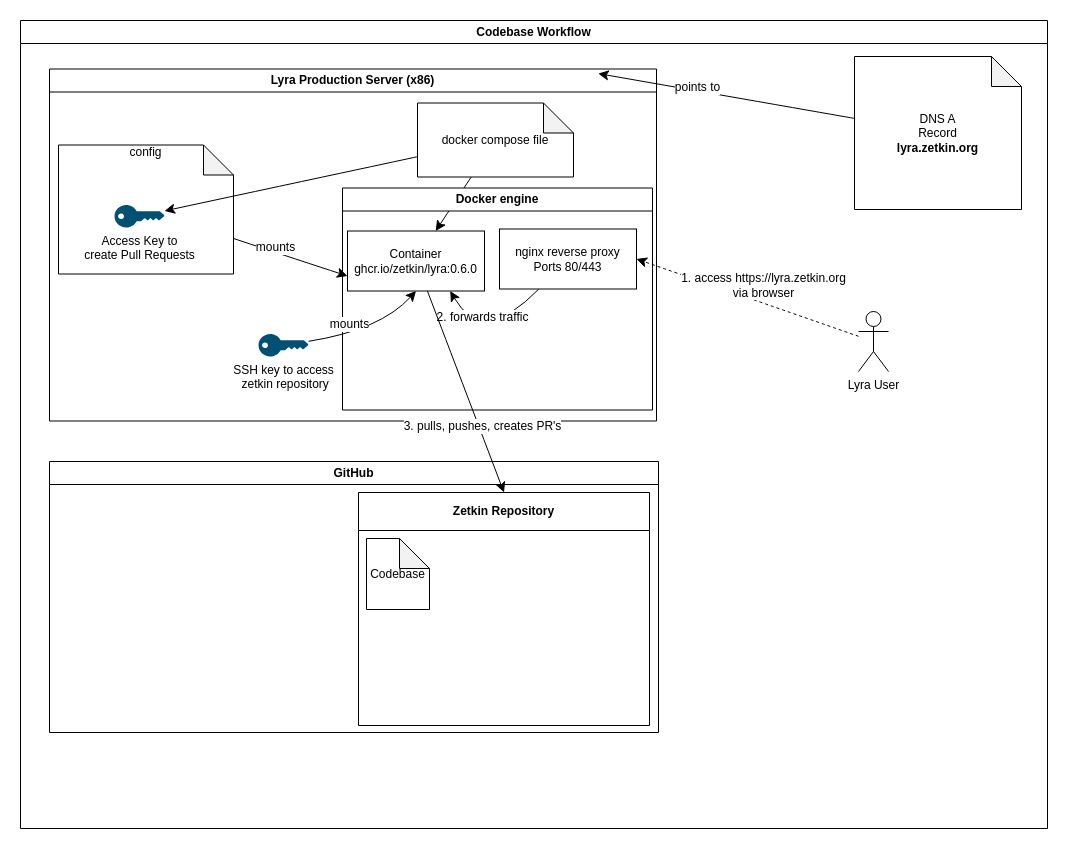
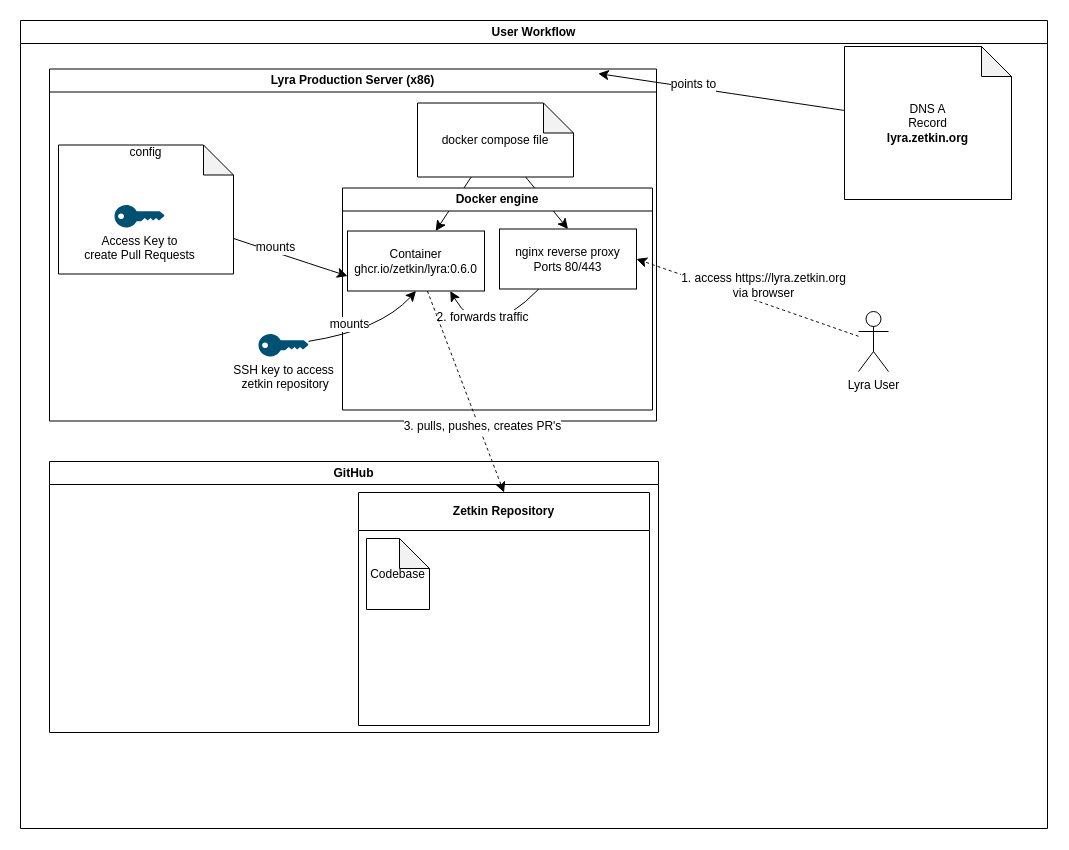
node "Codebase Workflow": label "Codebase Workflow" -> "User Workflow"
node "DNS A Record lyra.zetkin.org": moved (938, 133) -> (928, 123)
edge "docker compose file" -> "Access Key to create Pull Requests": now "docker compose file" -> "nginx reverse proxy Ports 80/443"
edge "Container ghcr.io/zetkin/lyra:0.6.0" -> "Zetkin Repository": style solid -> dashed
